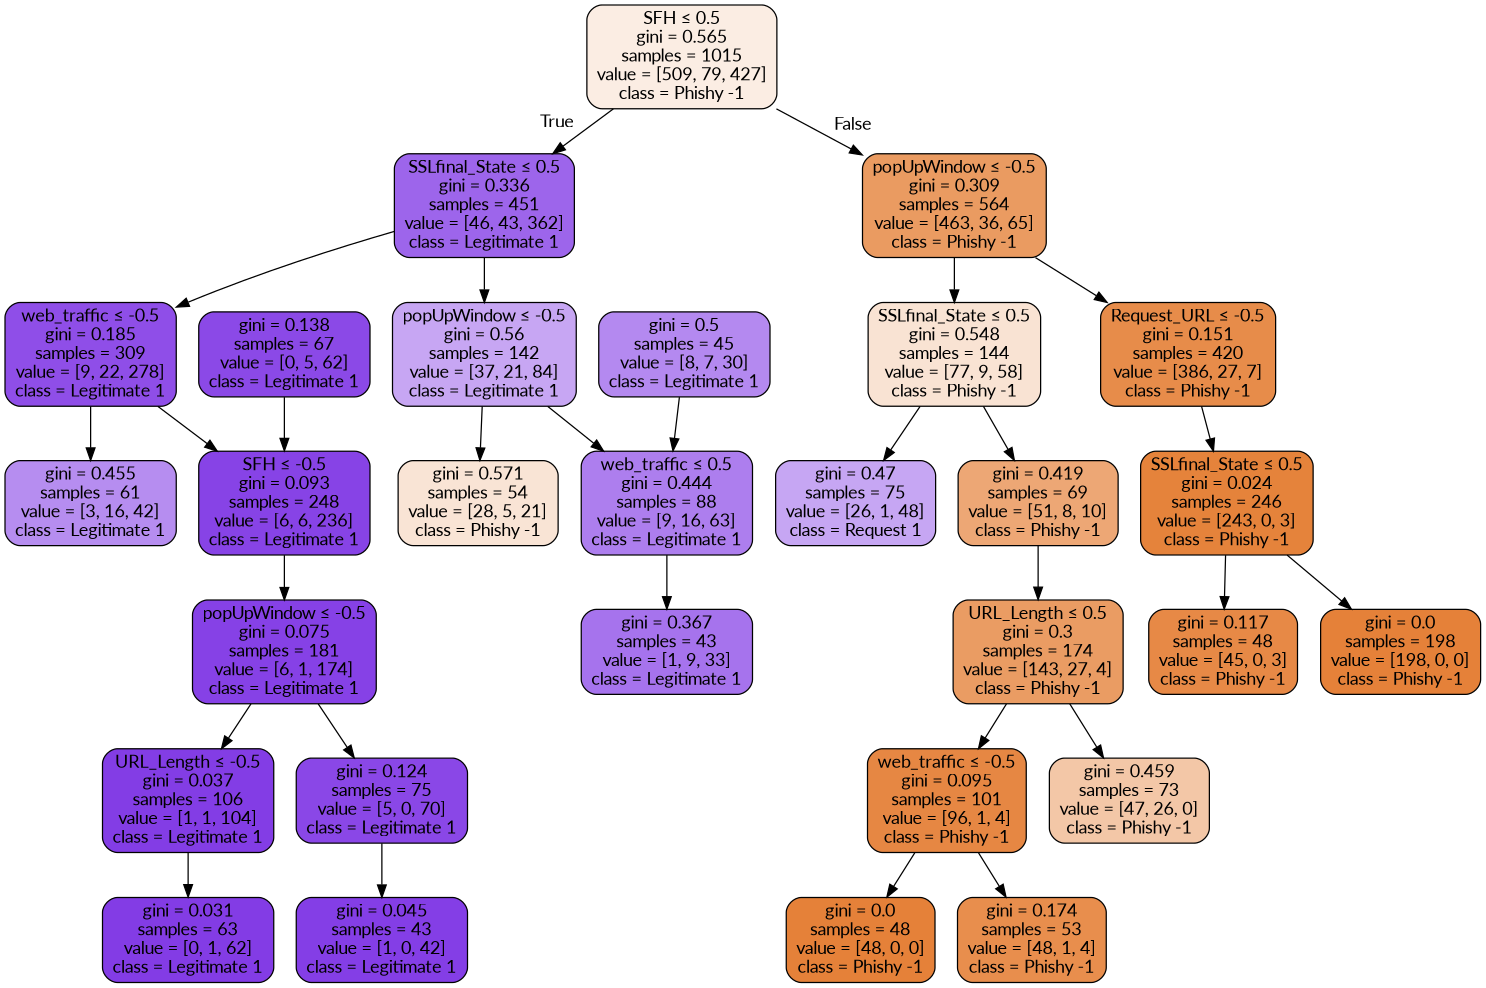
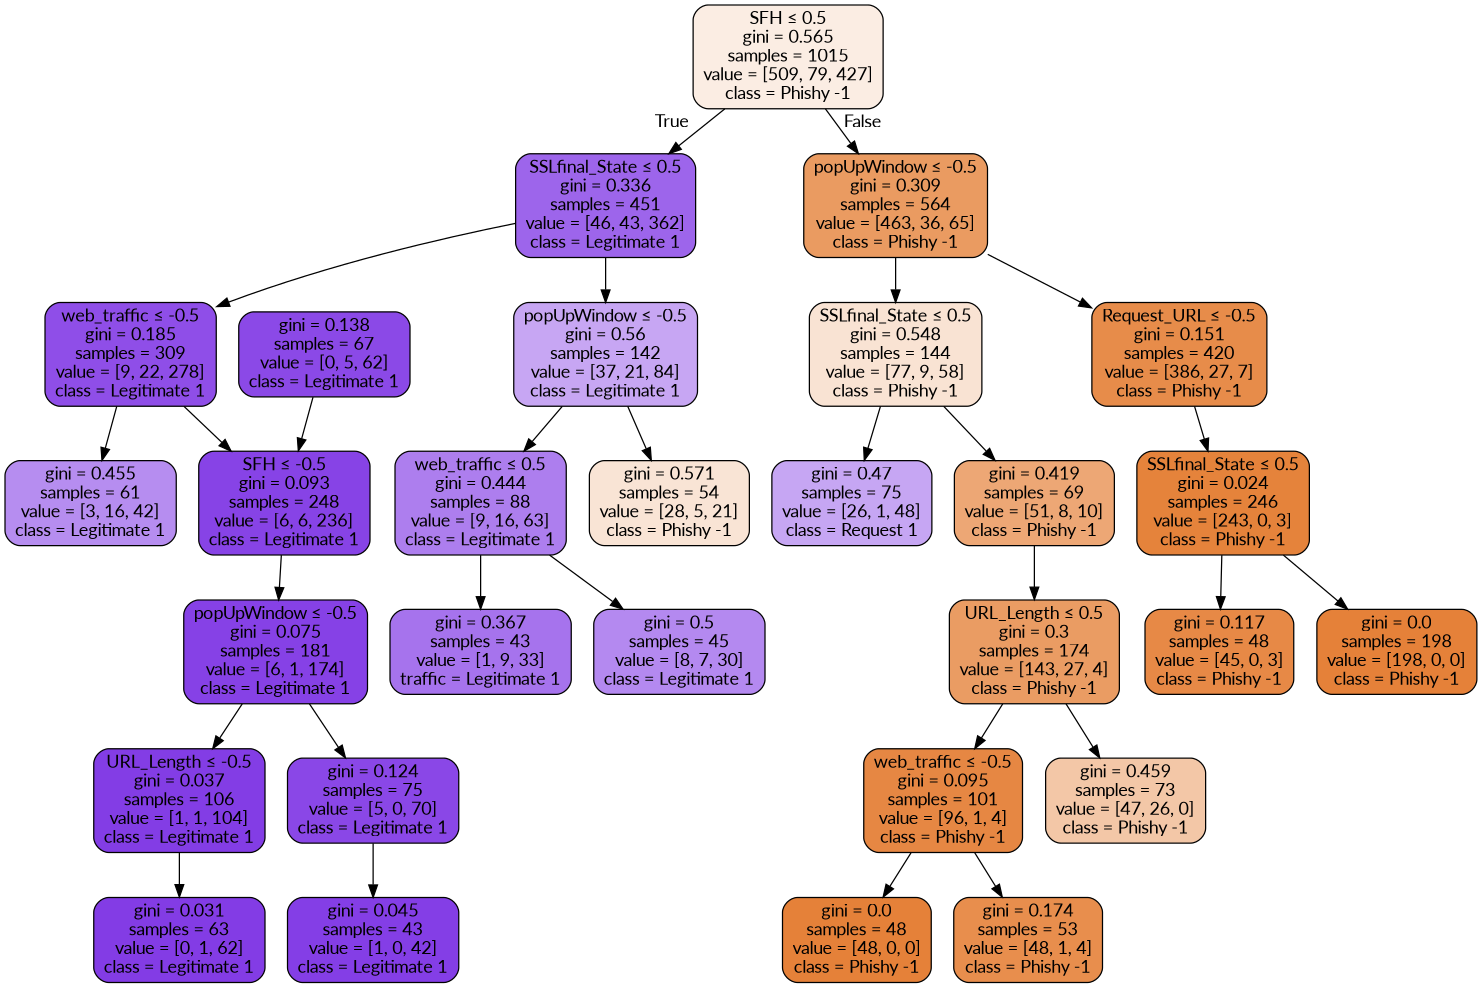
edge "gini = 0.5" -> "web_traffic ≤ 0.5": reversed
node "gini = 0.367": text "class = Legitimate 1" -> "traffic = Legitimate 1"
